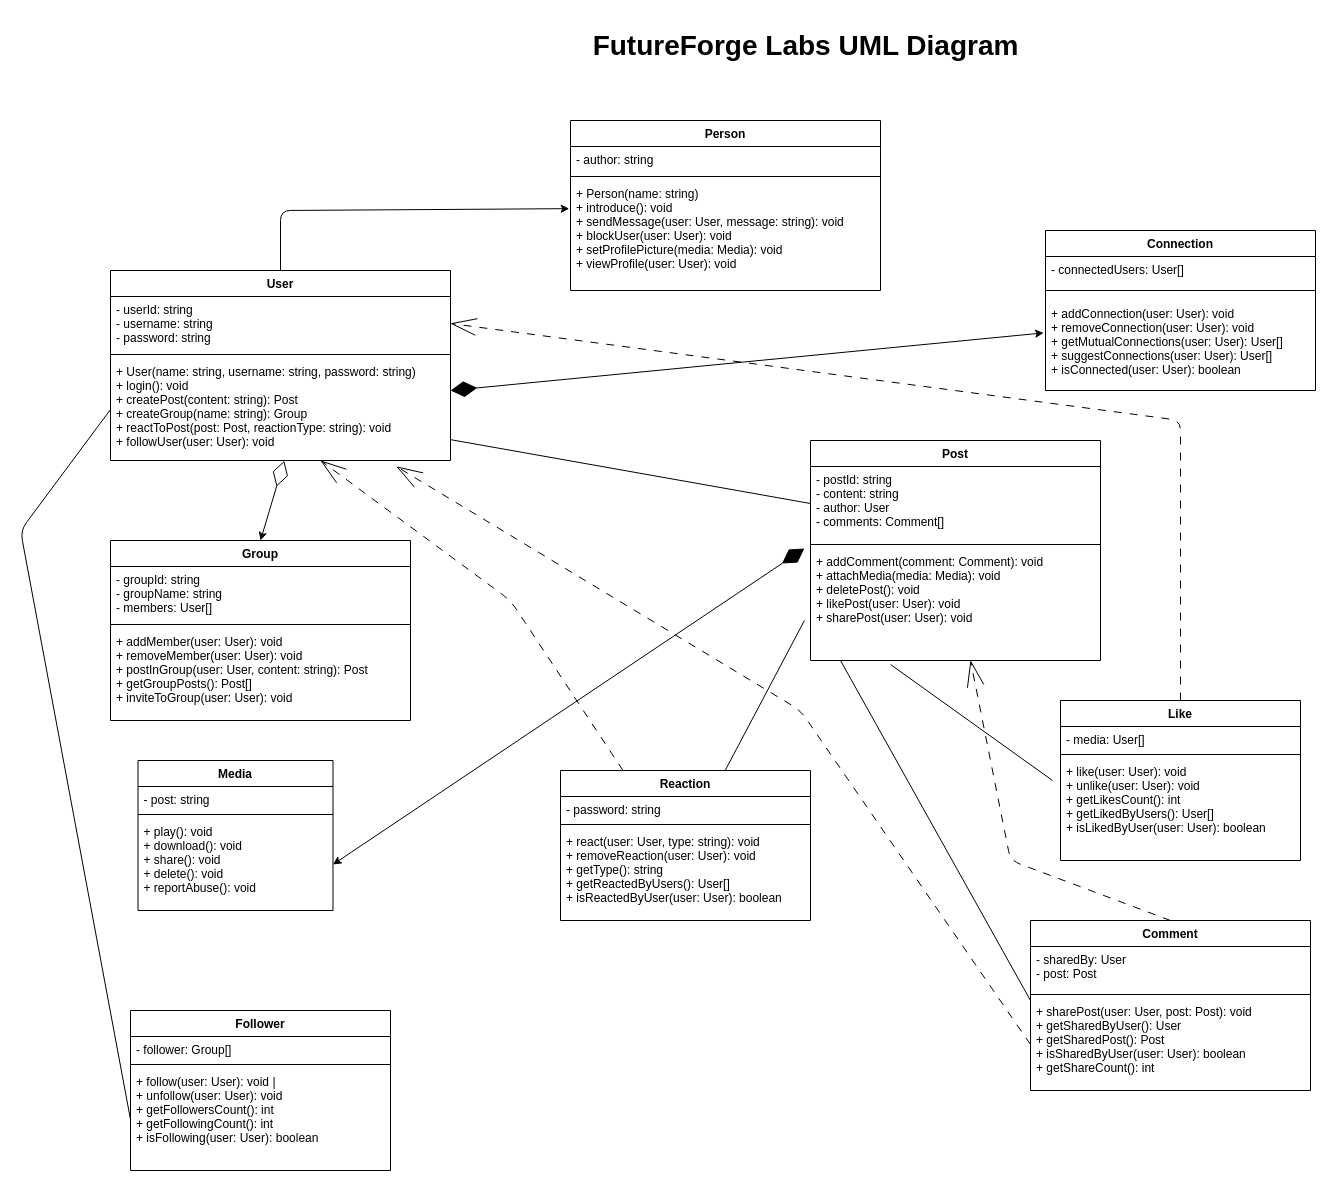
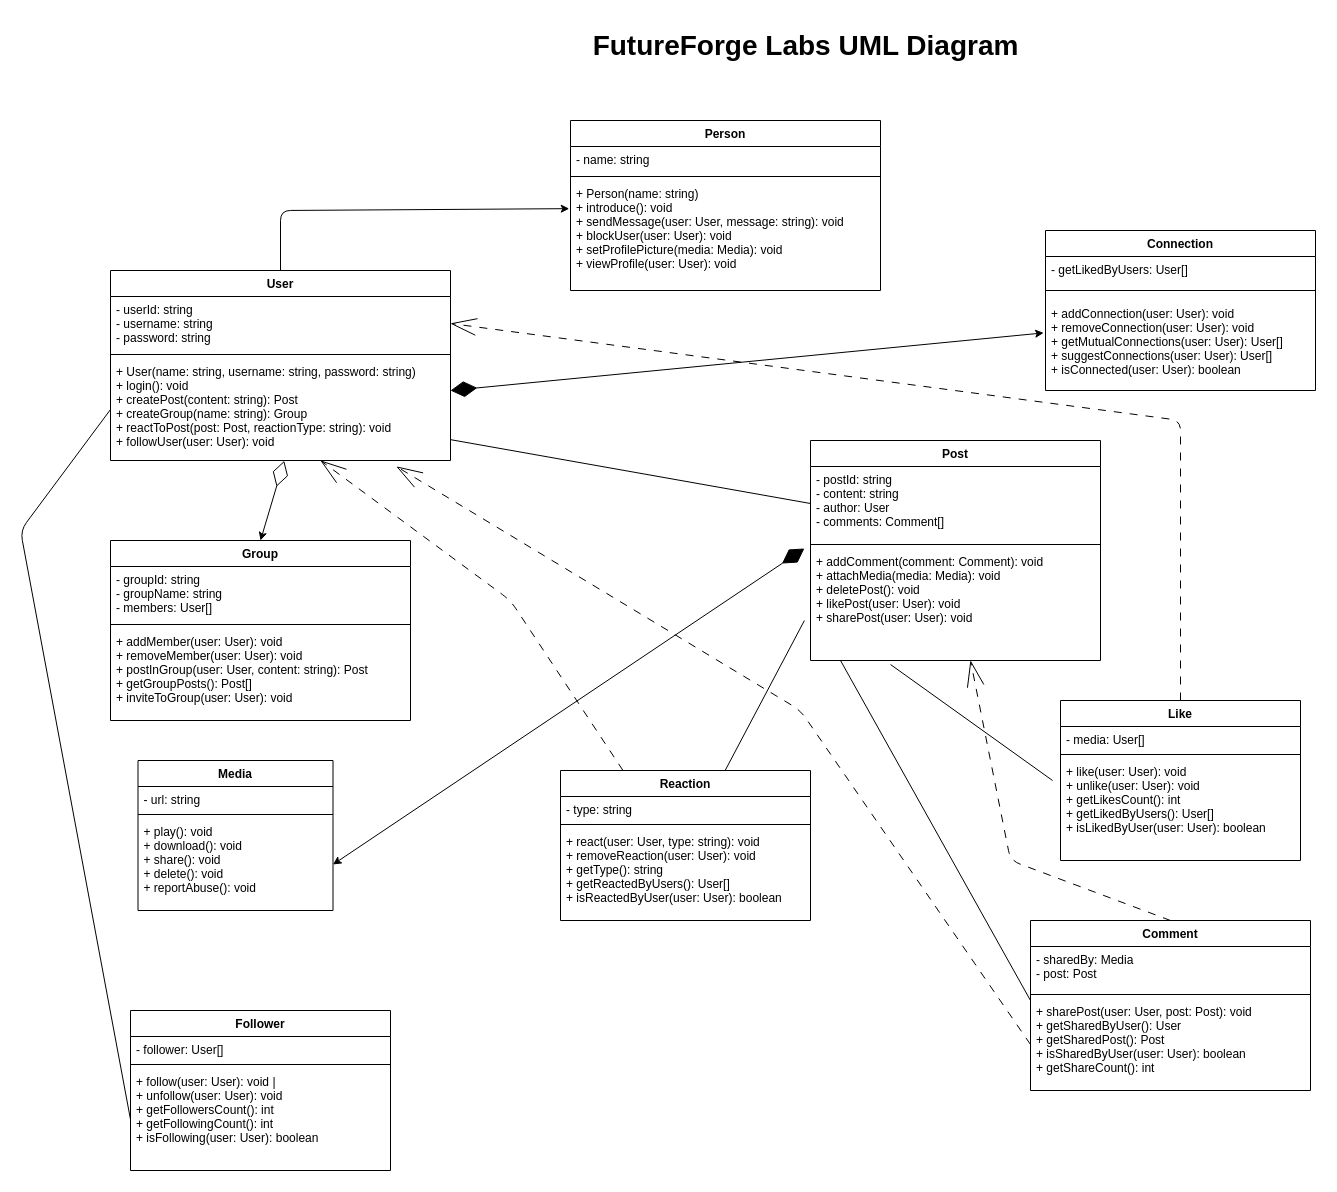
node "- author: string": label "- author: string" -> "- name: string"
node "- connectedUsers: User[]": label "- connectedUsers: User[]" -> "- getLikedByUsers: User[]"
node "- post: string": label "- post: string" -> "- url: string"
node "- password: string": label "- password: string" -> "- type: string"
node "- sharedBy: User - post: Post": label "- sharedBy: User - post: Post" -> "- sharedBy: Media - post: Post"
node "- follower: Group[]": label "- follower: Group[]" -> "- follower: User[]"
